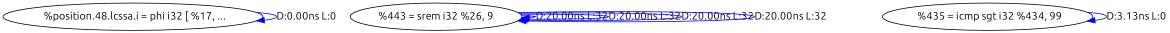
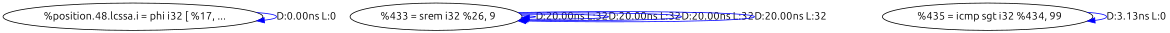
node "%443 = srem i32 %26, 9": label "%443 = srem i32 %26, 9" -> "%433 = srem i32 %26, 9"
